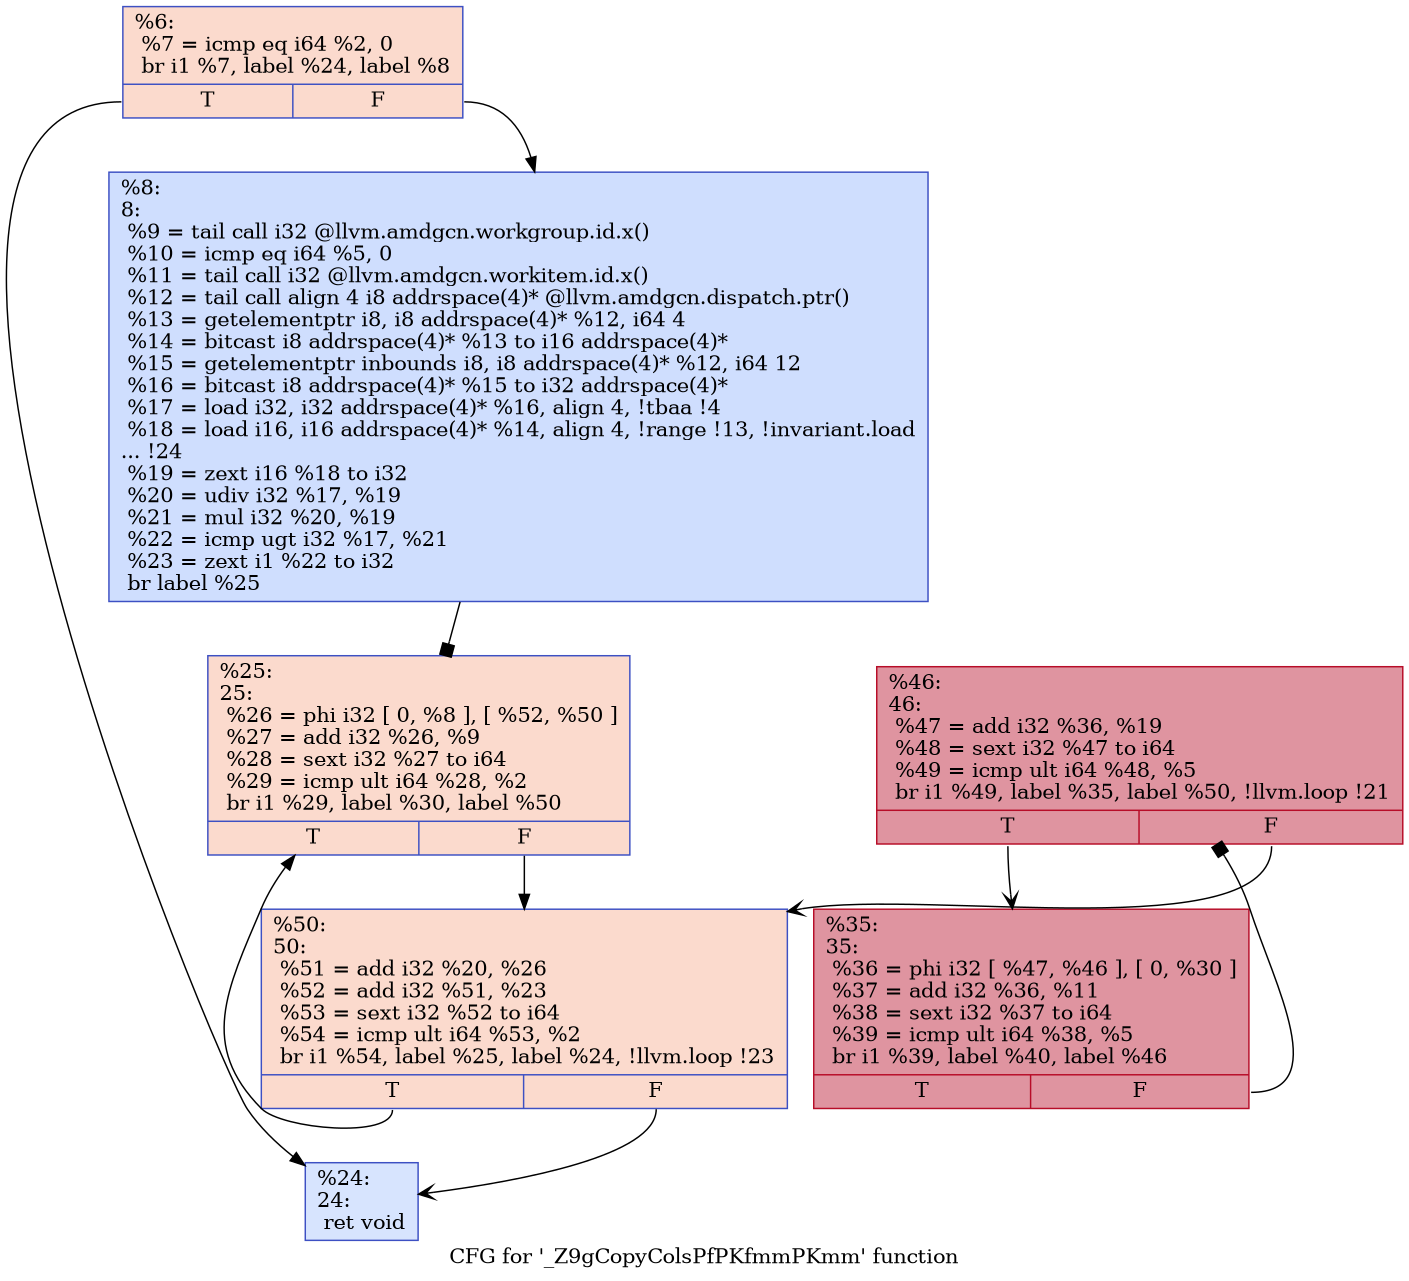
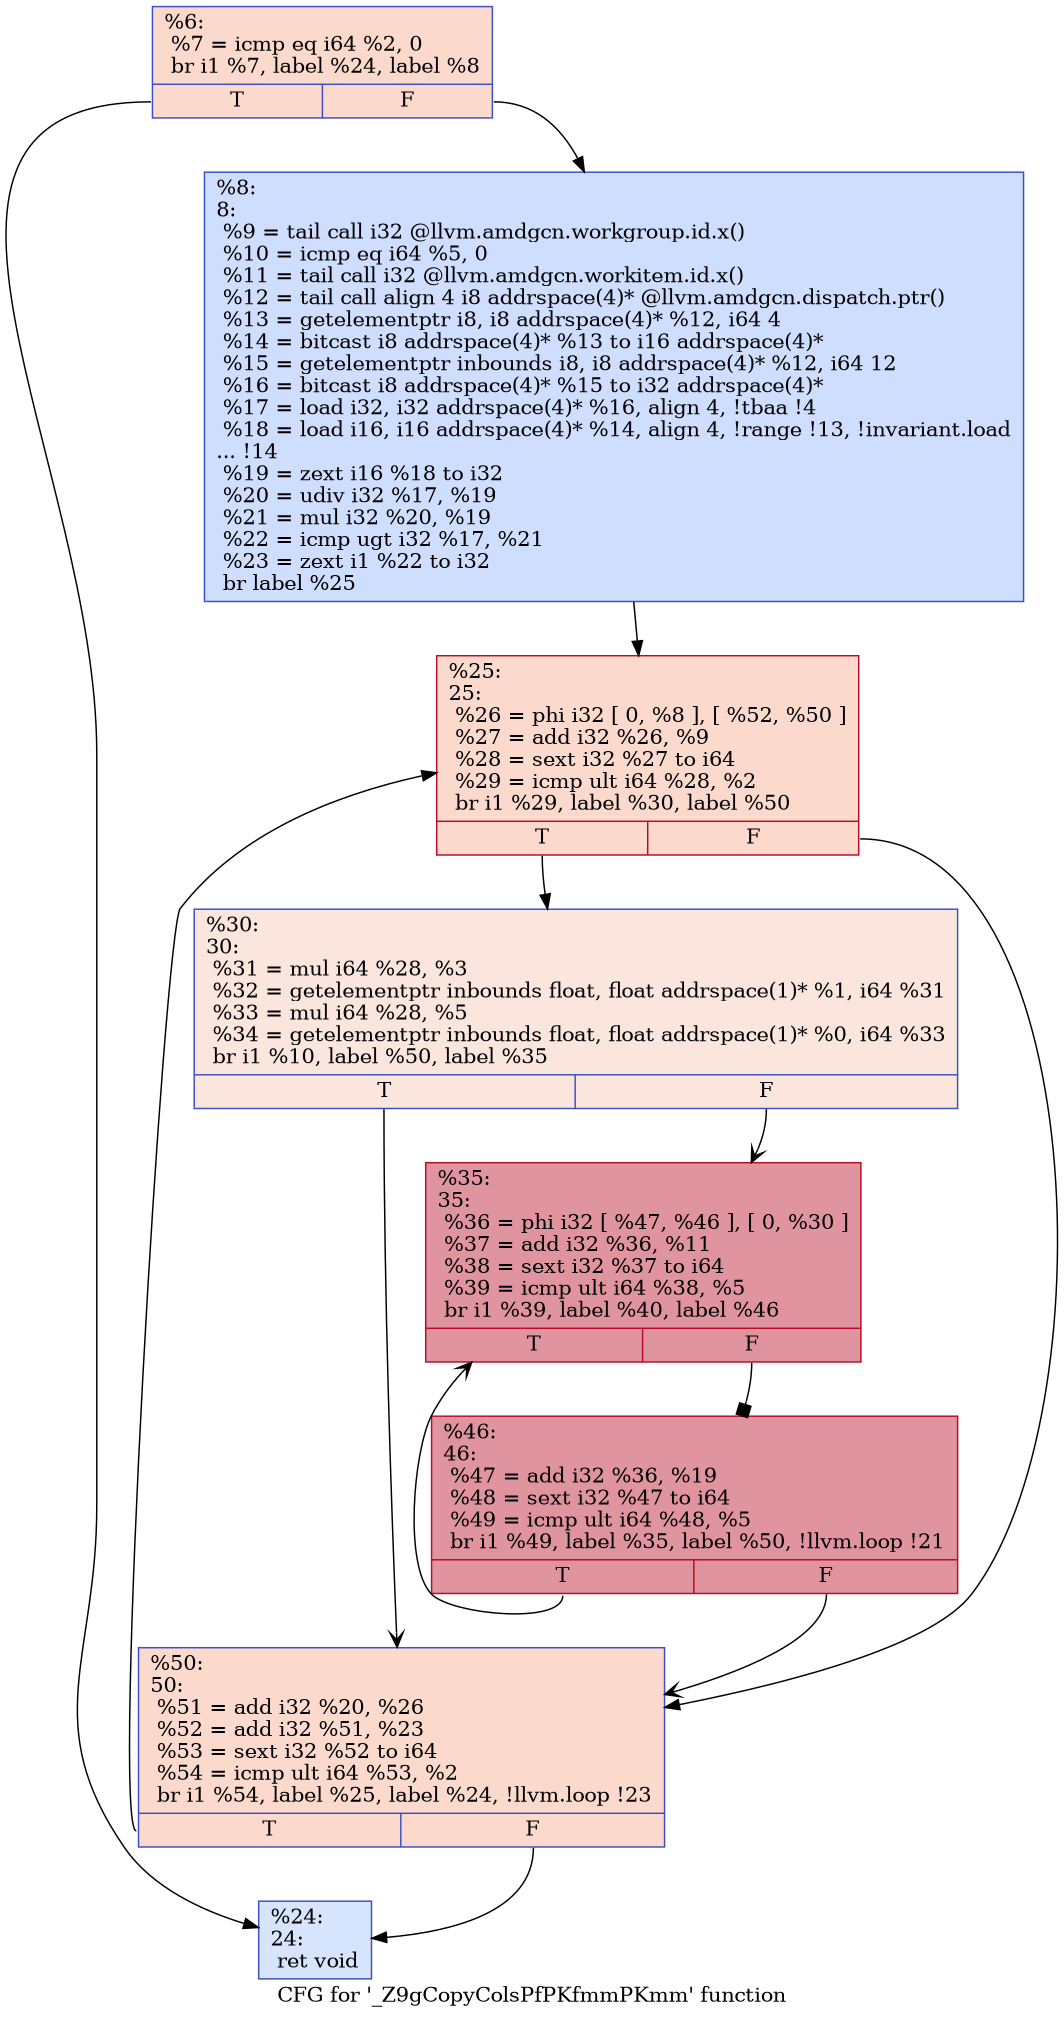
node "%8:": text "... !24" -> "... !14"
edge "%8:" -> "%25:": arrowhead box -> normal
node "%25:": color #3d50c3ff -> #b70d28ff
node "%30:": added
edge "%50:" -> "%24:": arrowhead vee -> normal
